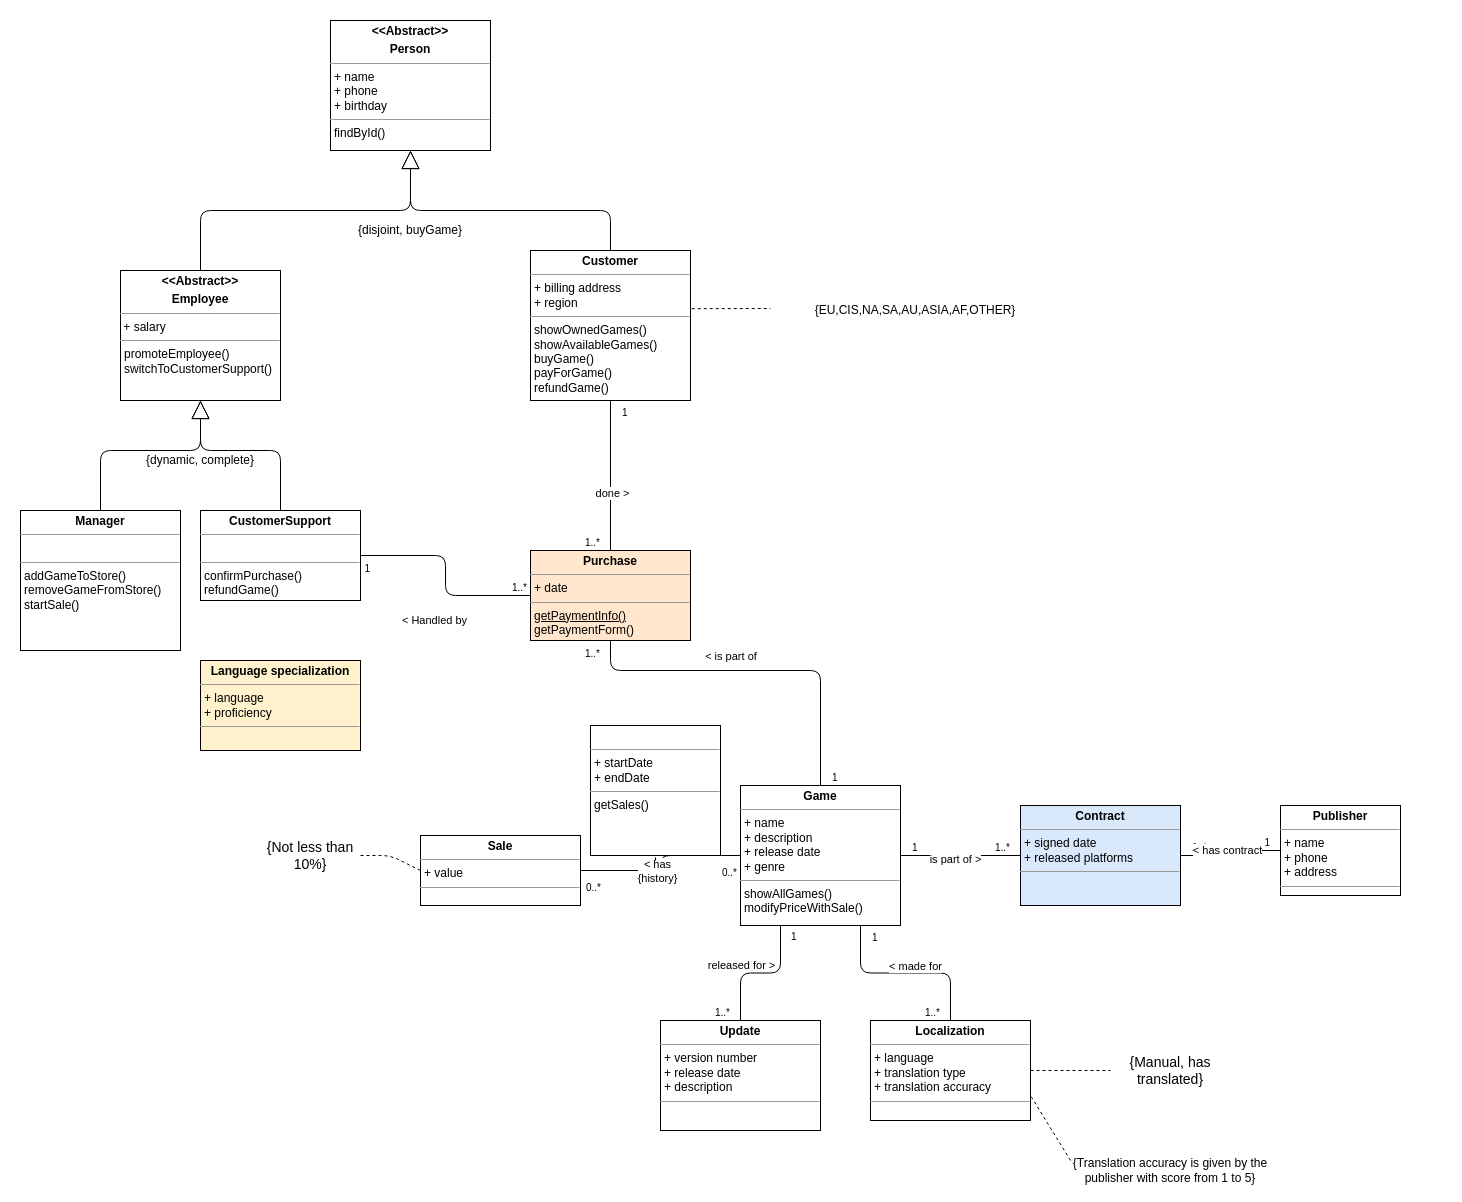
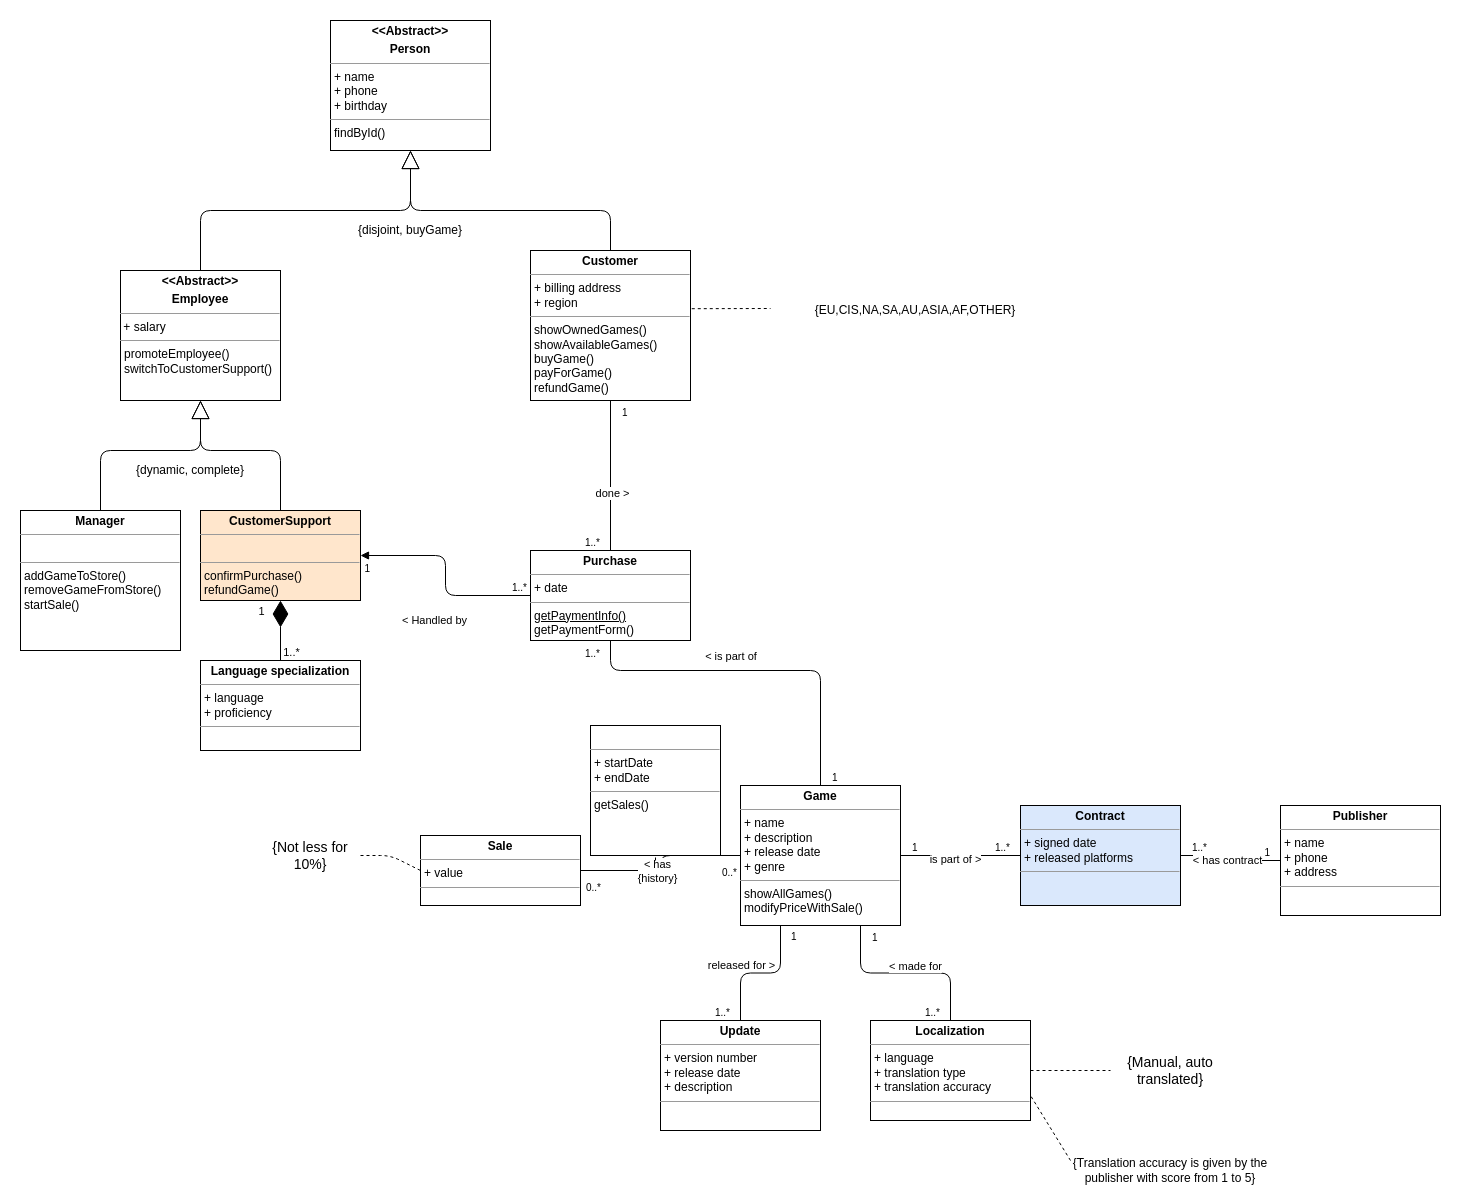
node "{dynamic, complete}": moved (201, 461) -> (191, 471)
node "CustomerSupport confirmPurchase() refundGame()": fillcolor #ffffff -> #ffe6cc
edge "CustomerSupport confirmPurchase() refundGame()" -- "Purchase + date getPaymentInfo() getPaymentForm()": arrowhead none -> block
node "Purchase + date getPaymentInfo() getPaymentForm()": fillcolor #ffe6cc -> #ffffff
edge "Language specialization + language + proficiency" -> "CustomerSupport confirmPurchase() refundGame()": added, labels "1..*", "1"
node "Language specialization + language + proficiency": fillcolor #fff2cc -> #ffffff
node "Publisher + name + phone + address": size 120x90 -> 160x110
node "{Not less than 10%}": label "{Not less than 10%}" -> "{Not less for 10%}"
node "{Manual, has translated}": label "{Manual, has translated}" -> "{Manual, auto translated}"
